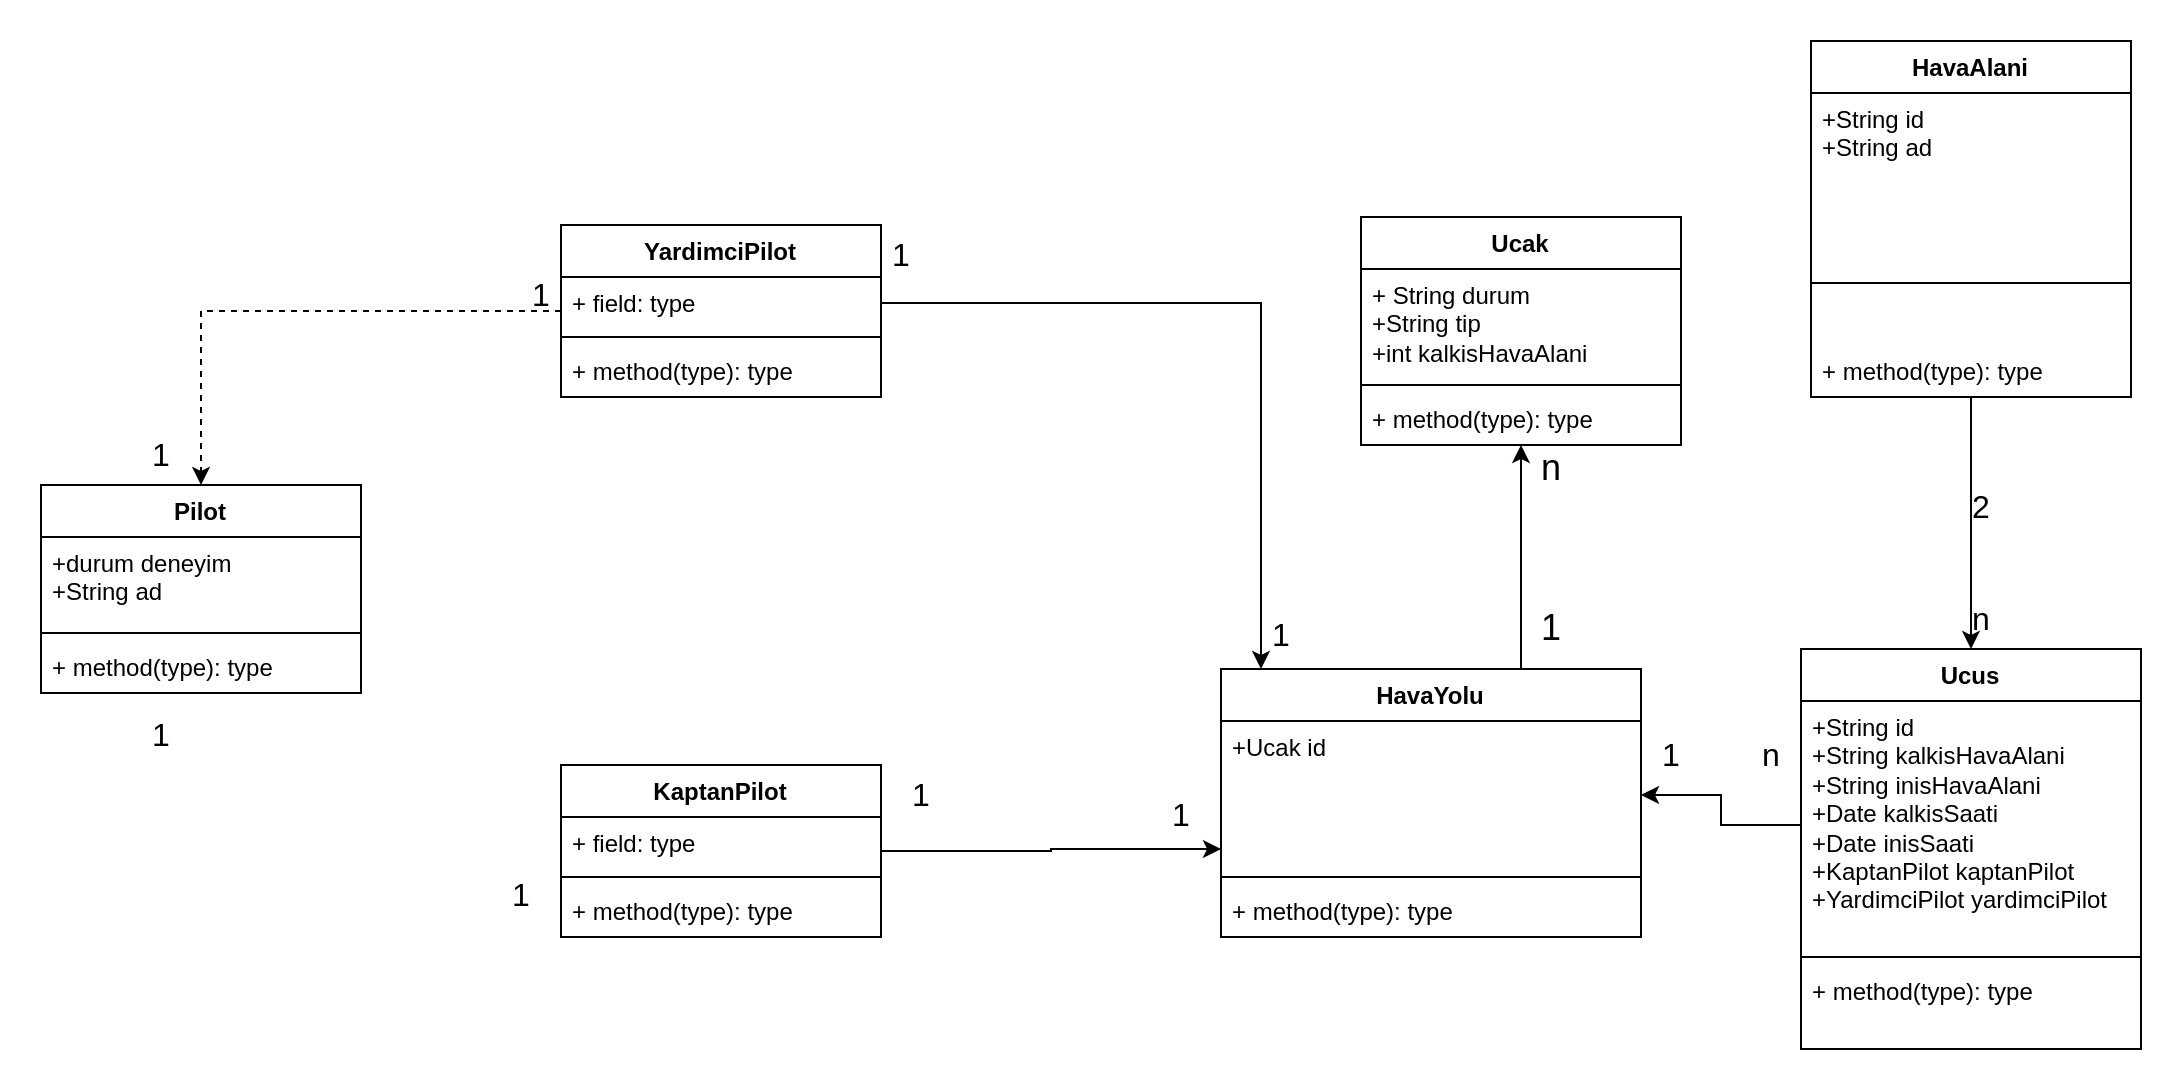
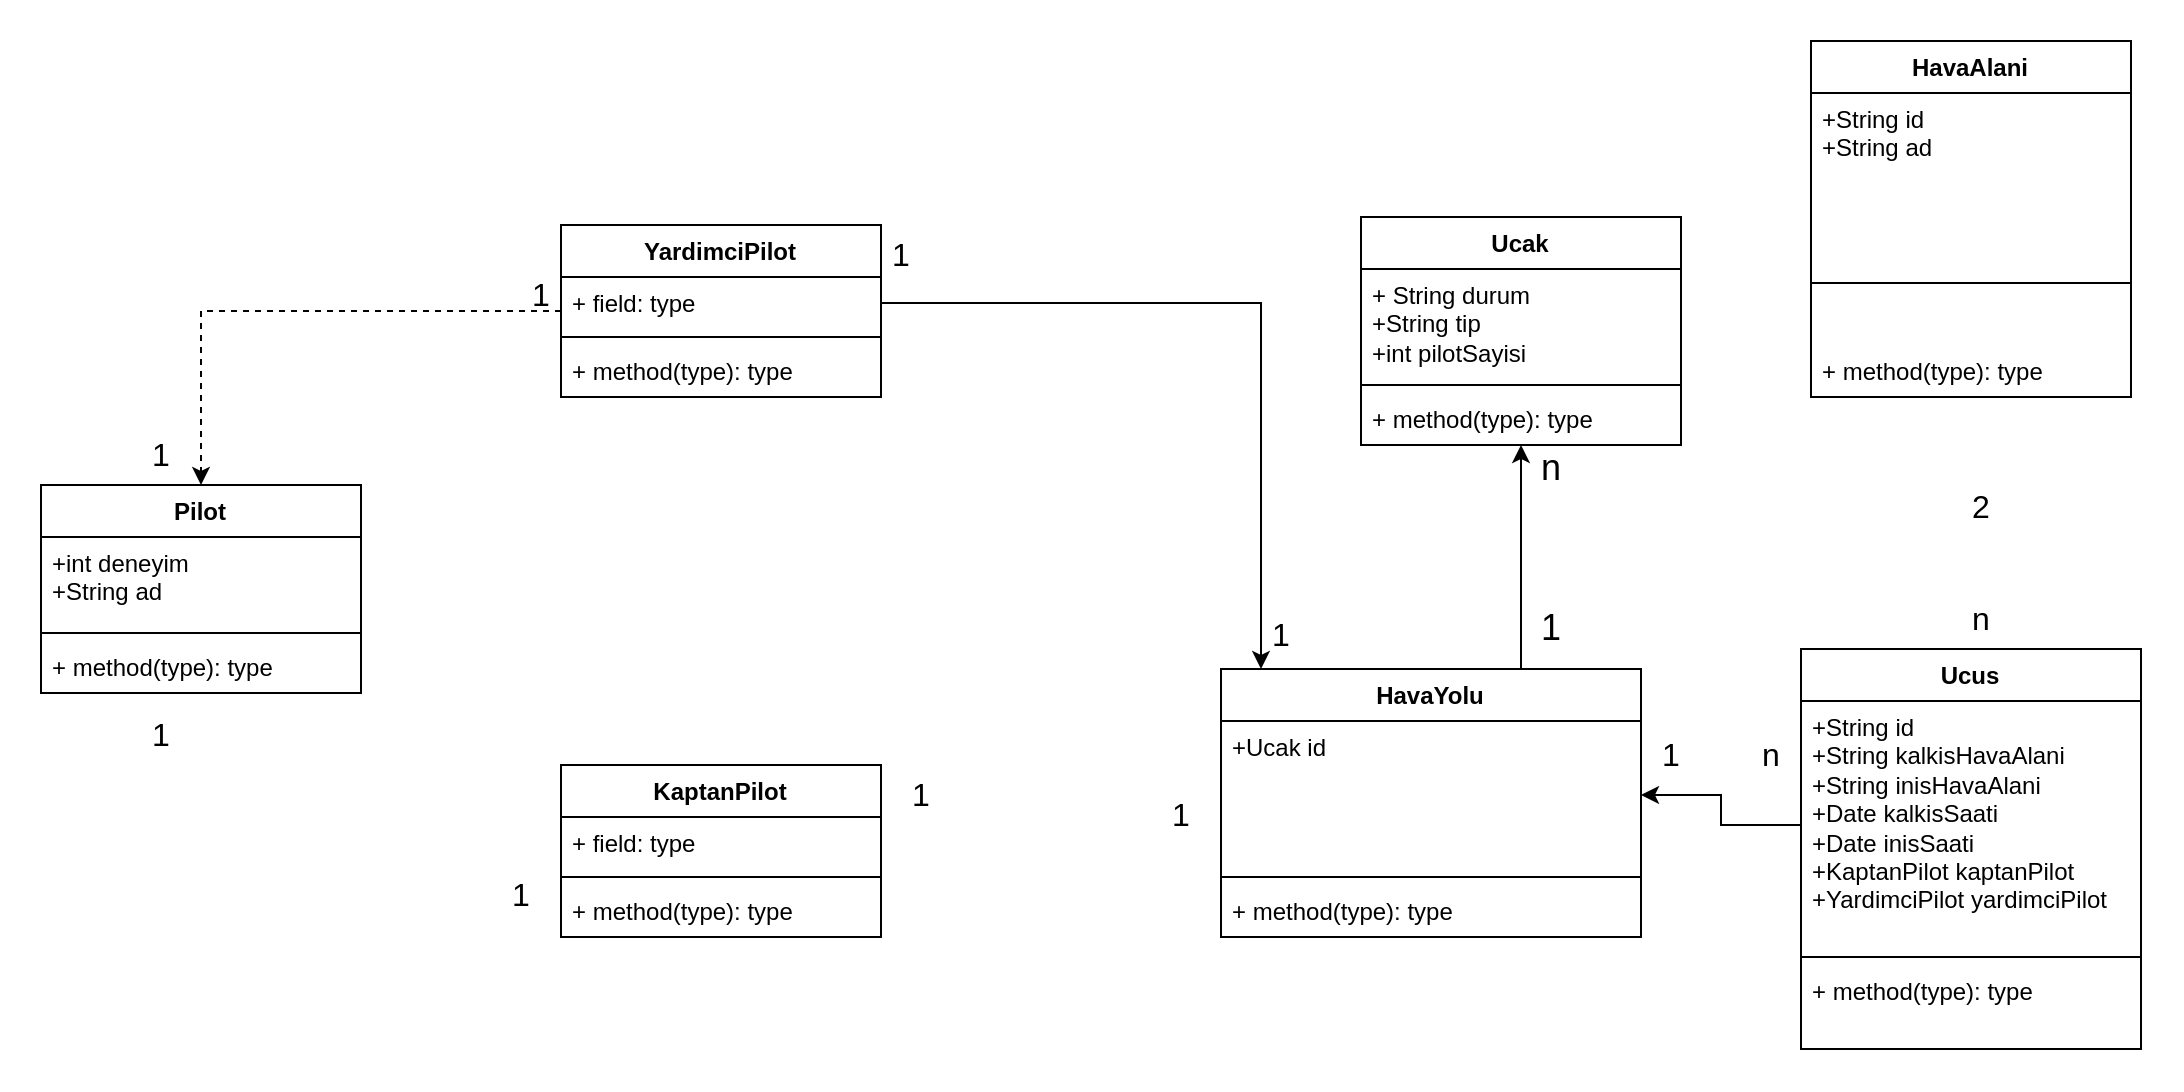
node "+ String durum +String tip +int kalkisHavaAlani": label "+ String durum +String tip +int kalkisHavaAlani" -> "+ String durum +String tip +int pilotSayisi"
edge "HavaAlani" -> "Ucus": removed
node "+durum deneyim +String ad": label "+durum deneyim +String ad" -> "+int deneyim +String ad"
edge "KaptanPilot" -> "HavaYolu": removed
